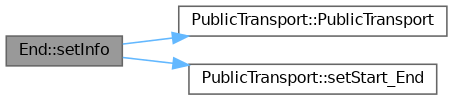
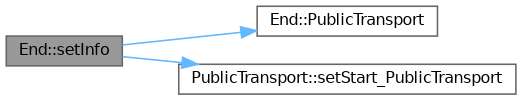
node "PublicTransport::PublicTransport": label "PublicTransport::PublicTransport" -> "End::PublicTransport"
node "PublicTransport::setStart_End": label "PublicTransport::setStart_End" -> "PublicTransport::setStart_PublicTransport"
